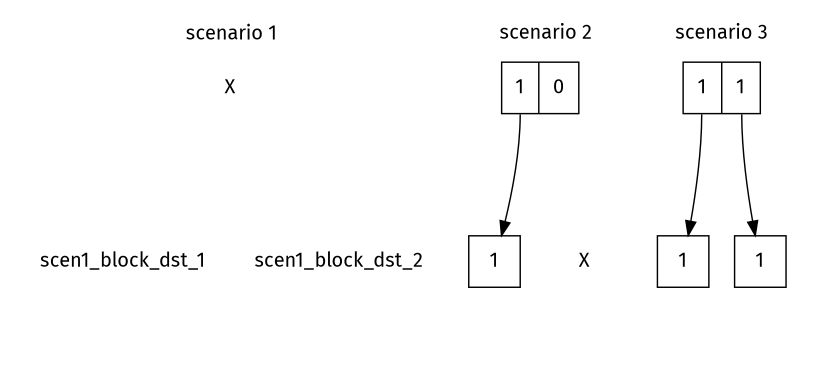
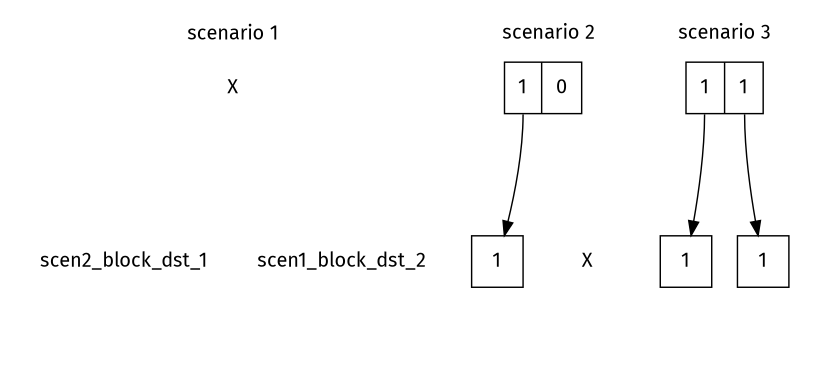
node "scen1_block_dst_1": label "scen1_block_dst_1" -> "scen2_block_dst_1"
